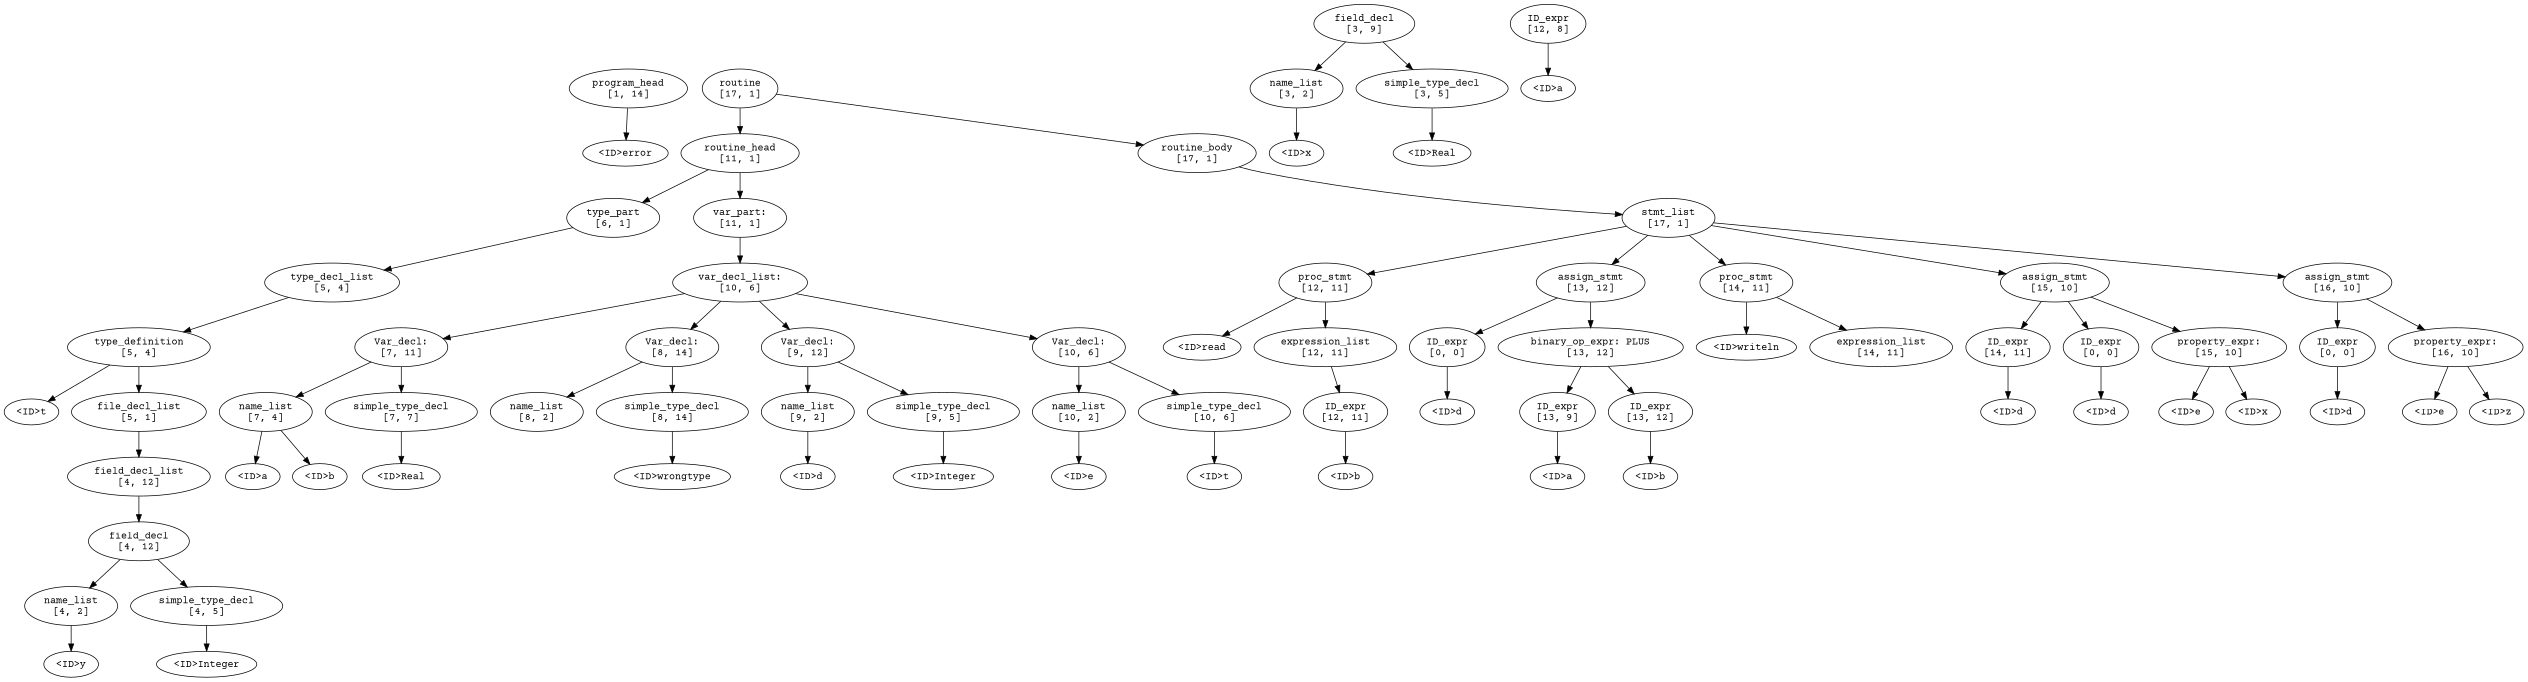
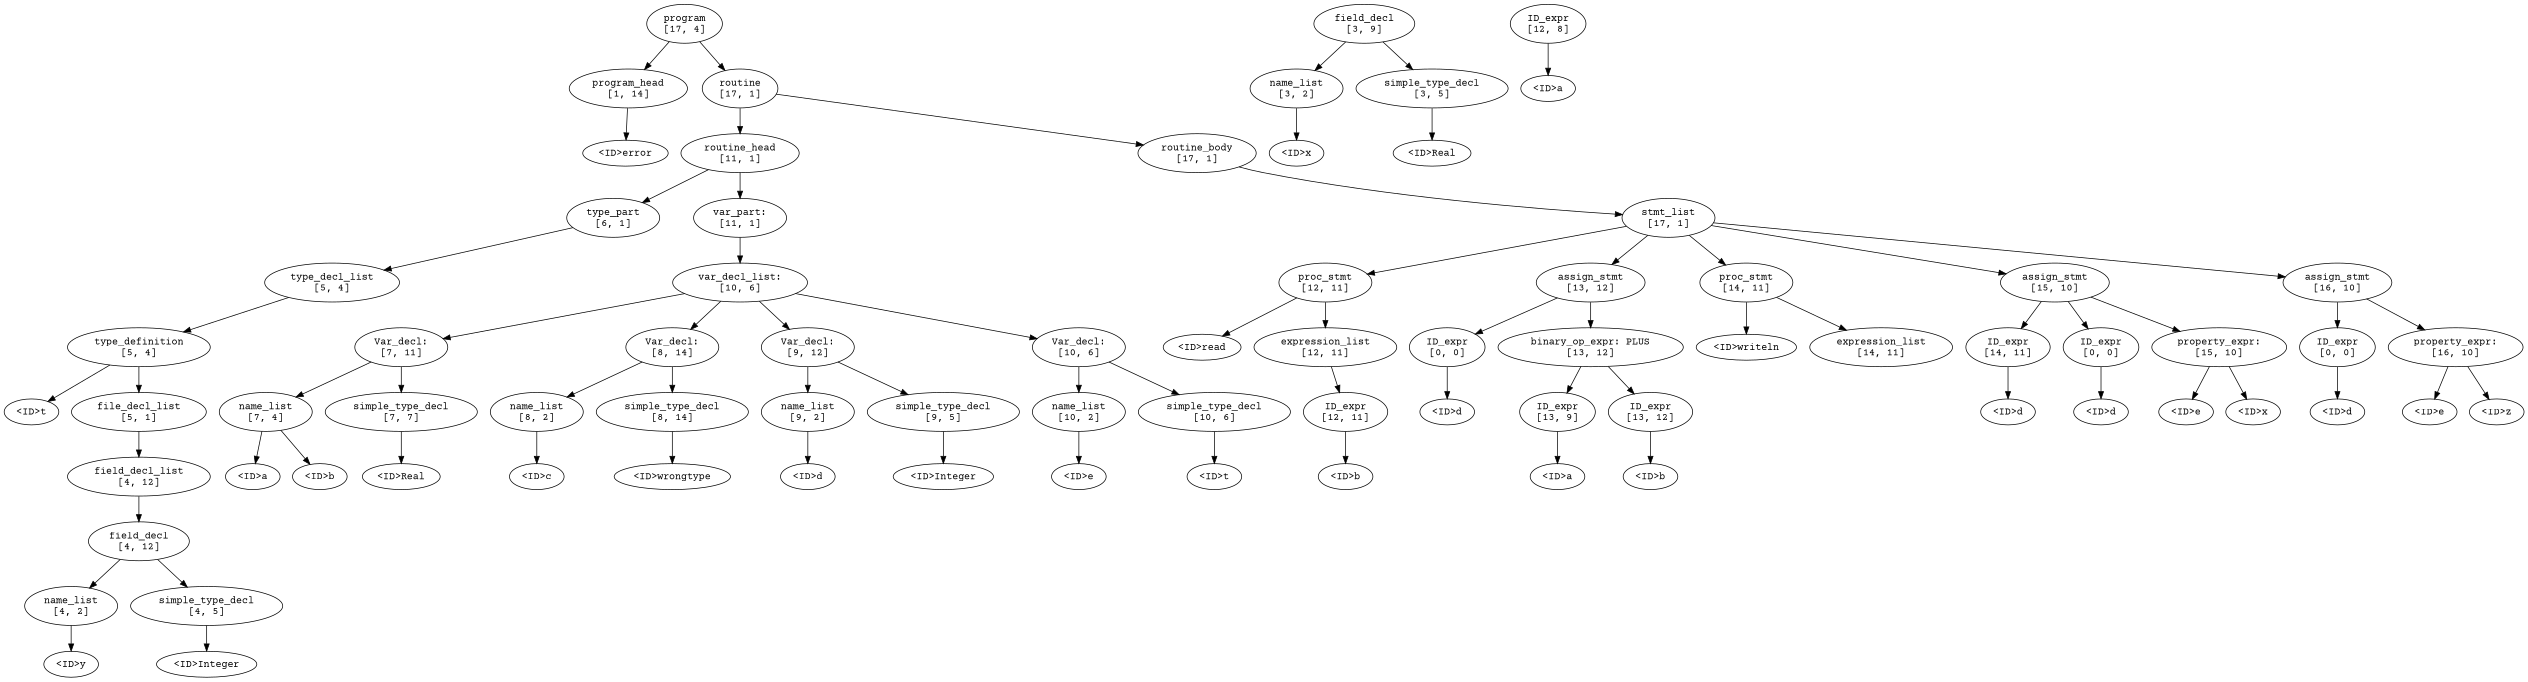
node "program [17, 4]": added
node "<ID>c": added
